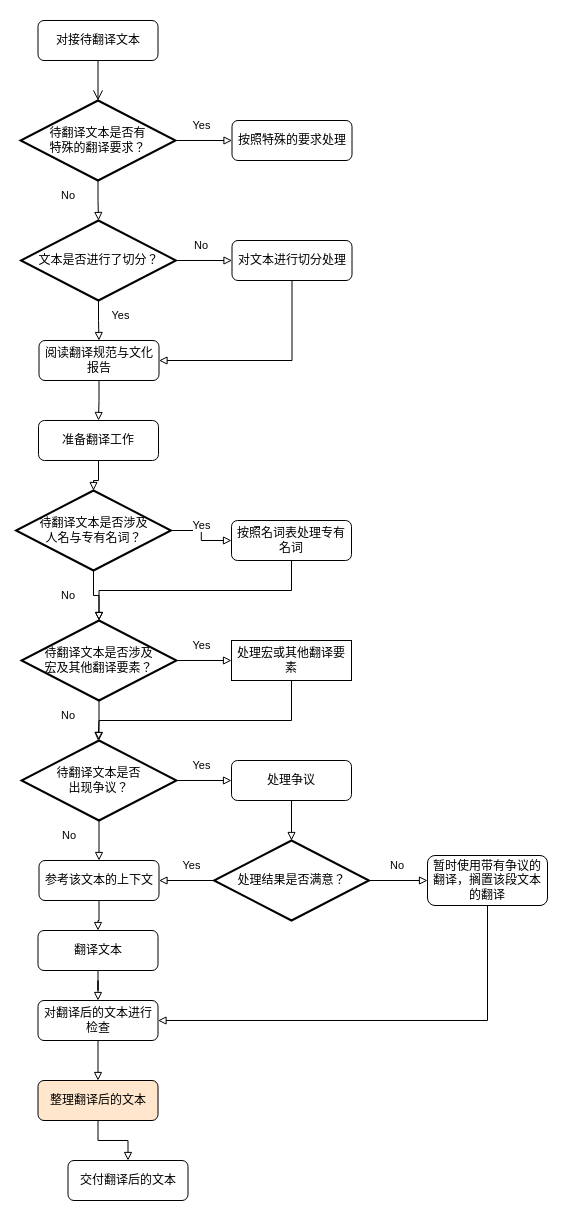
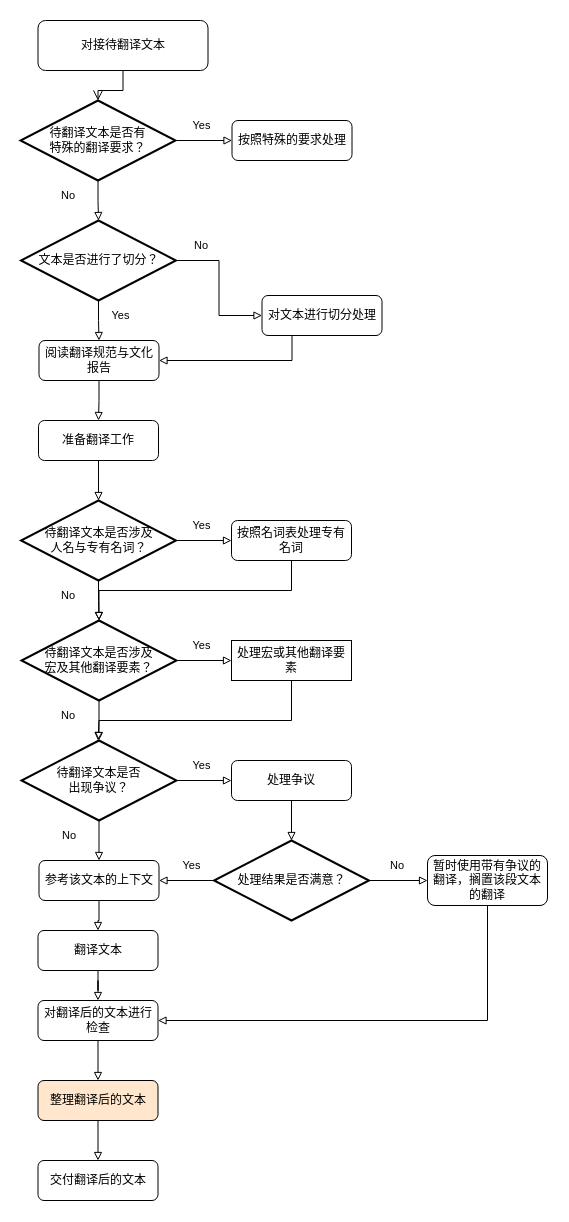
node "对接待翻译文本": size 120x40 -> 170x50
node "对文本进行切分处理": moved (292, 261) -> (322, 316)
node "待翻译文本是否涉及 人名与专有名词？": moved (94, 531) -> (99, 541)
node "交付翻译后的文本": moved (128, 1181) -> (98, 1181)
